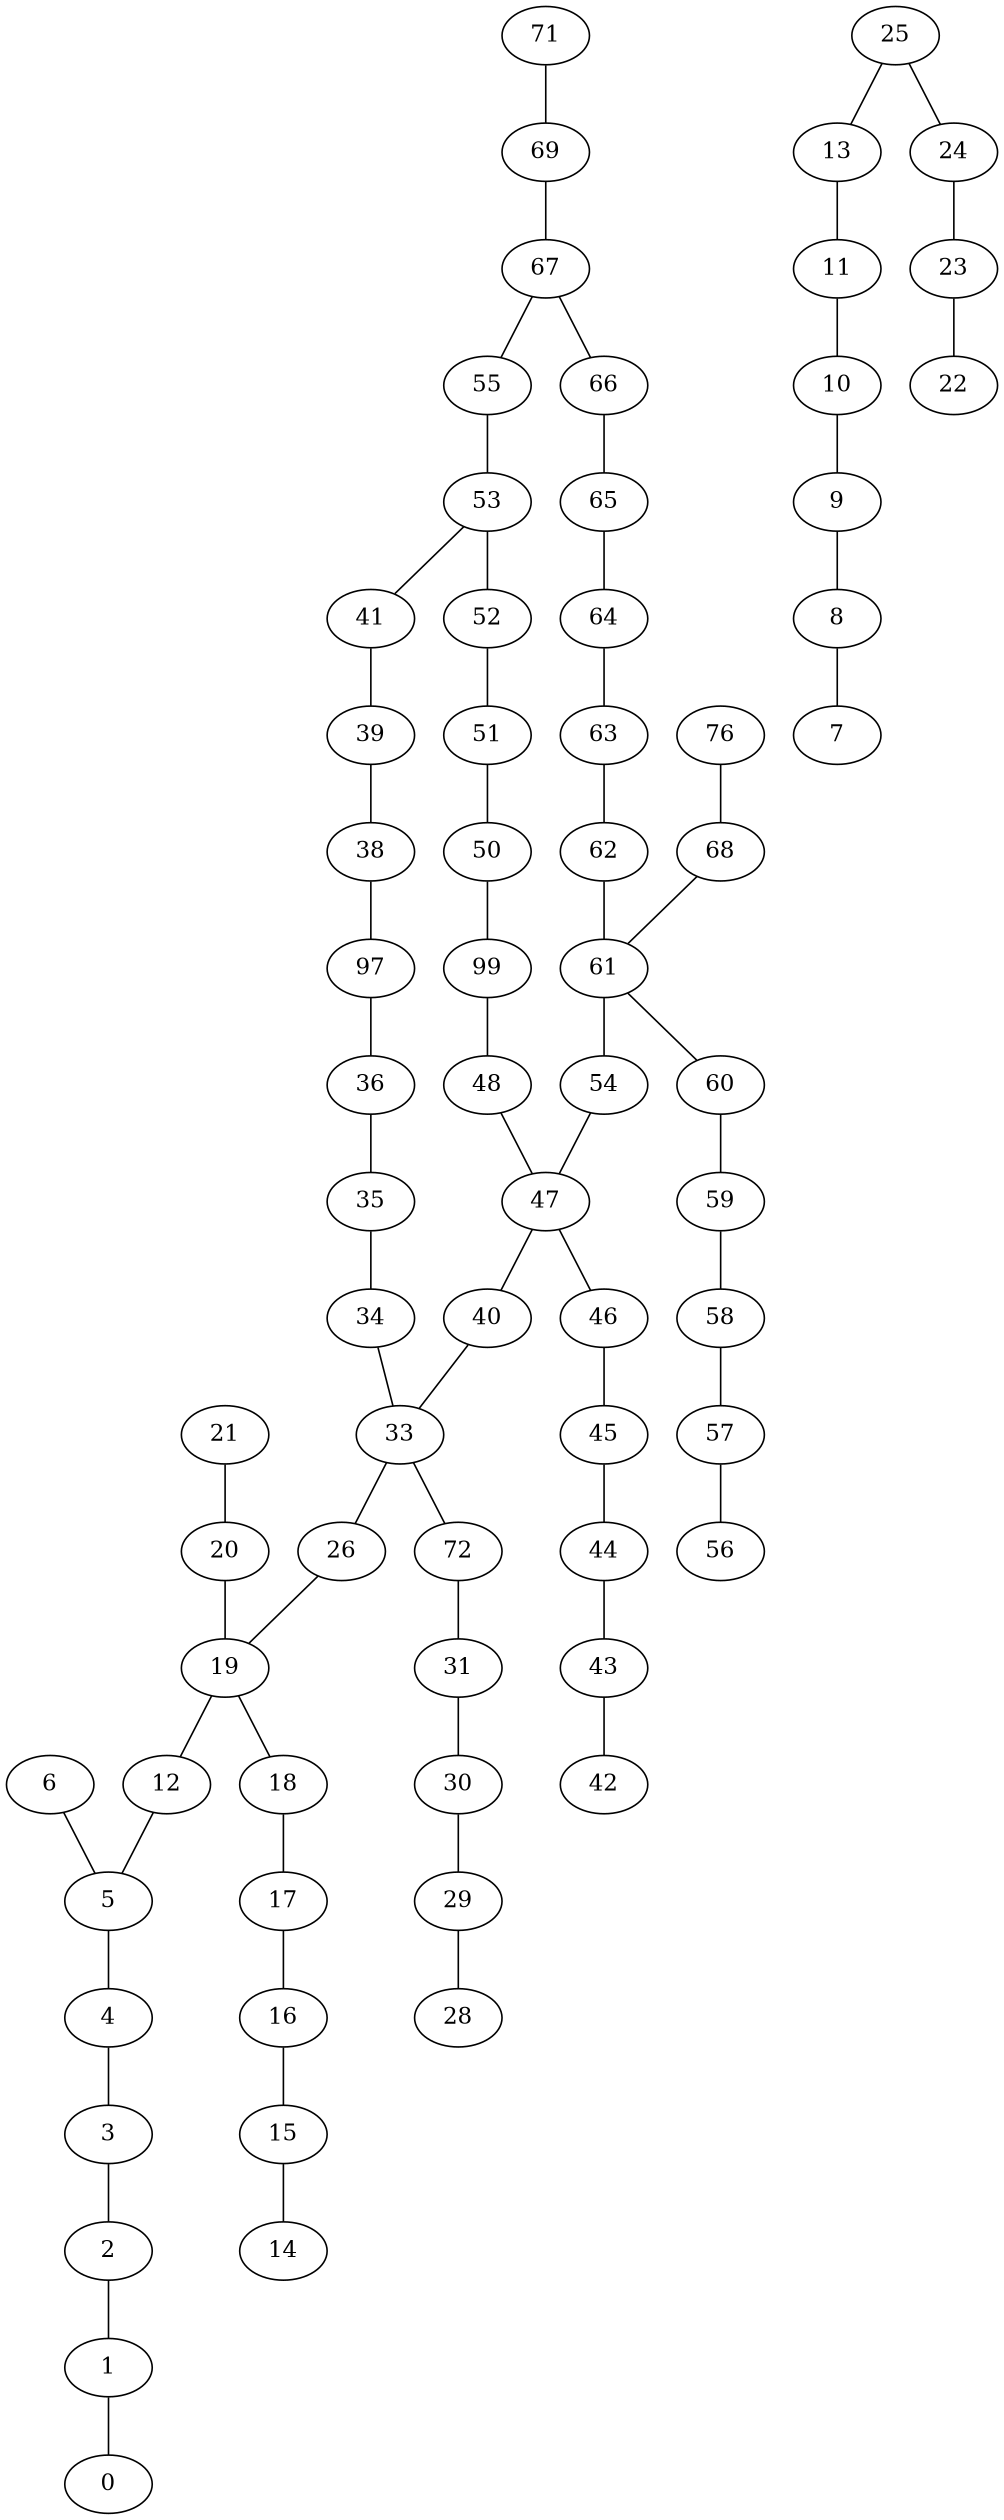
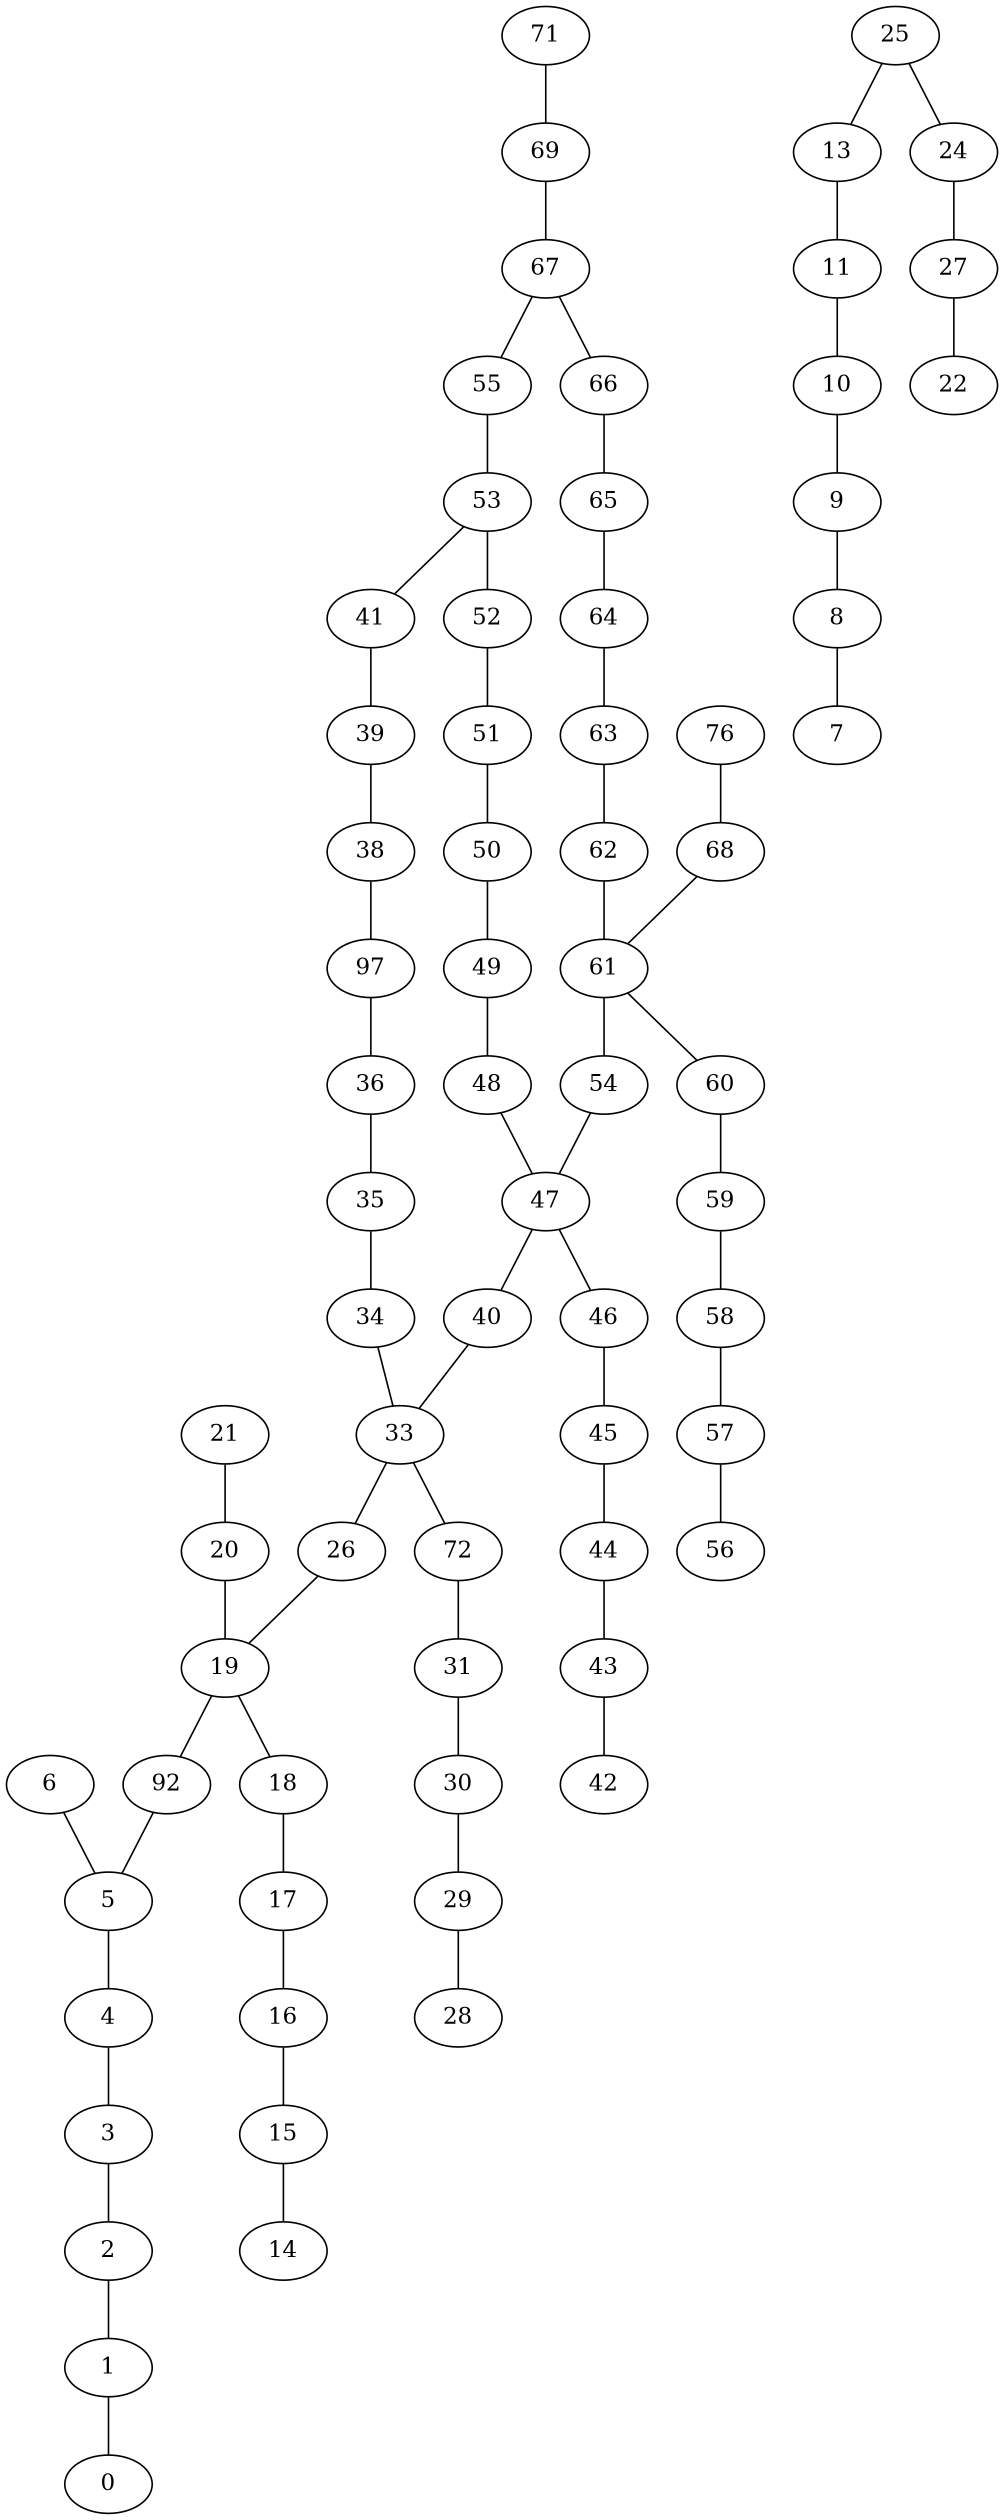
node "23": label "23" -> "27"
node "99": label "99" -> "49"
node "12": label "12" -> "92"
